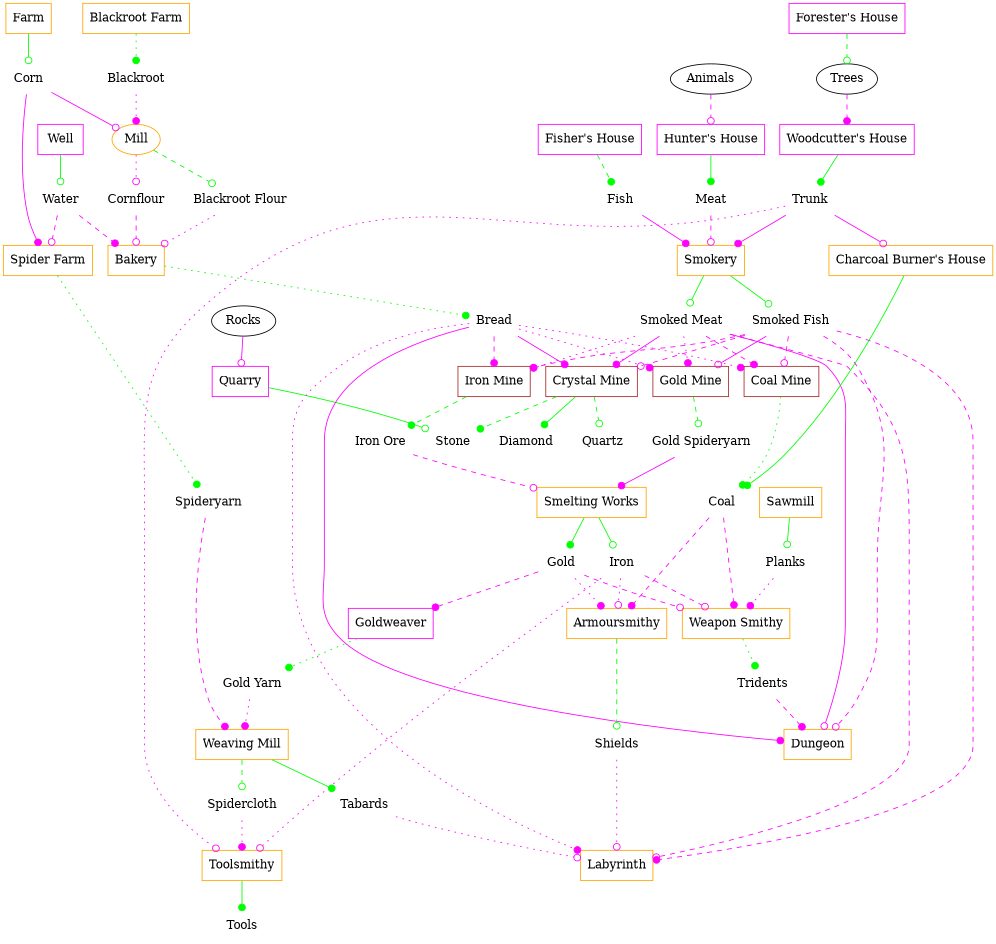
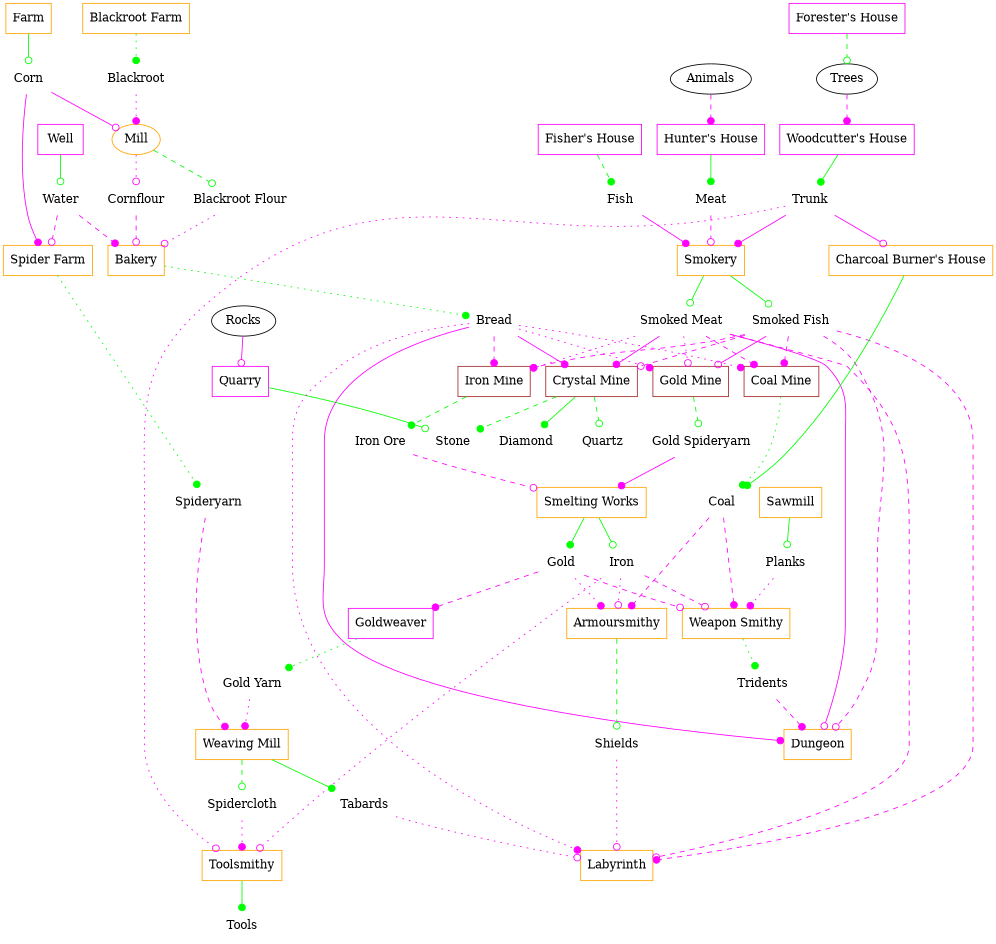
edge "Animals" -> "Hunter's House": arrowhead odot -> dot
edge "Smoked Fish" -> "Coal Mine": arrowhead odot -> dot
edge "Smoked Meat" -> "Gold Mine": arrowhead dot -> odot
